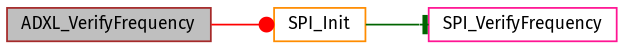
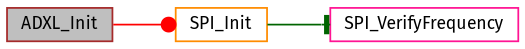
node "ADXL_VerifyFrequency": label "ADXL_VerifyFrequency" -> "ADXL_Init"
